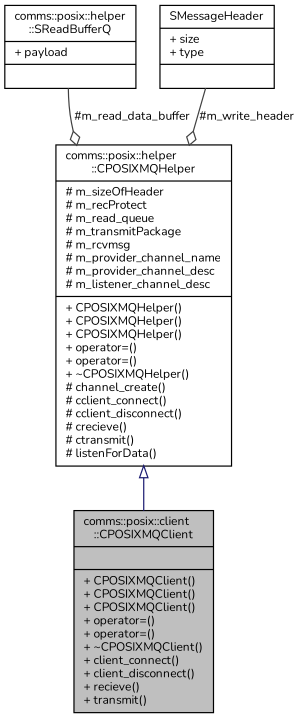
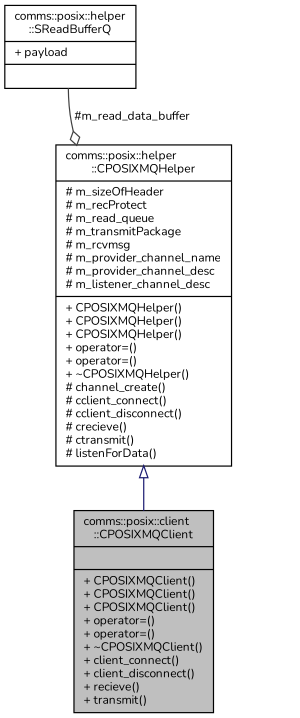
node "SMessageHeader": removed
